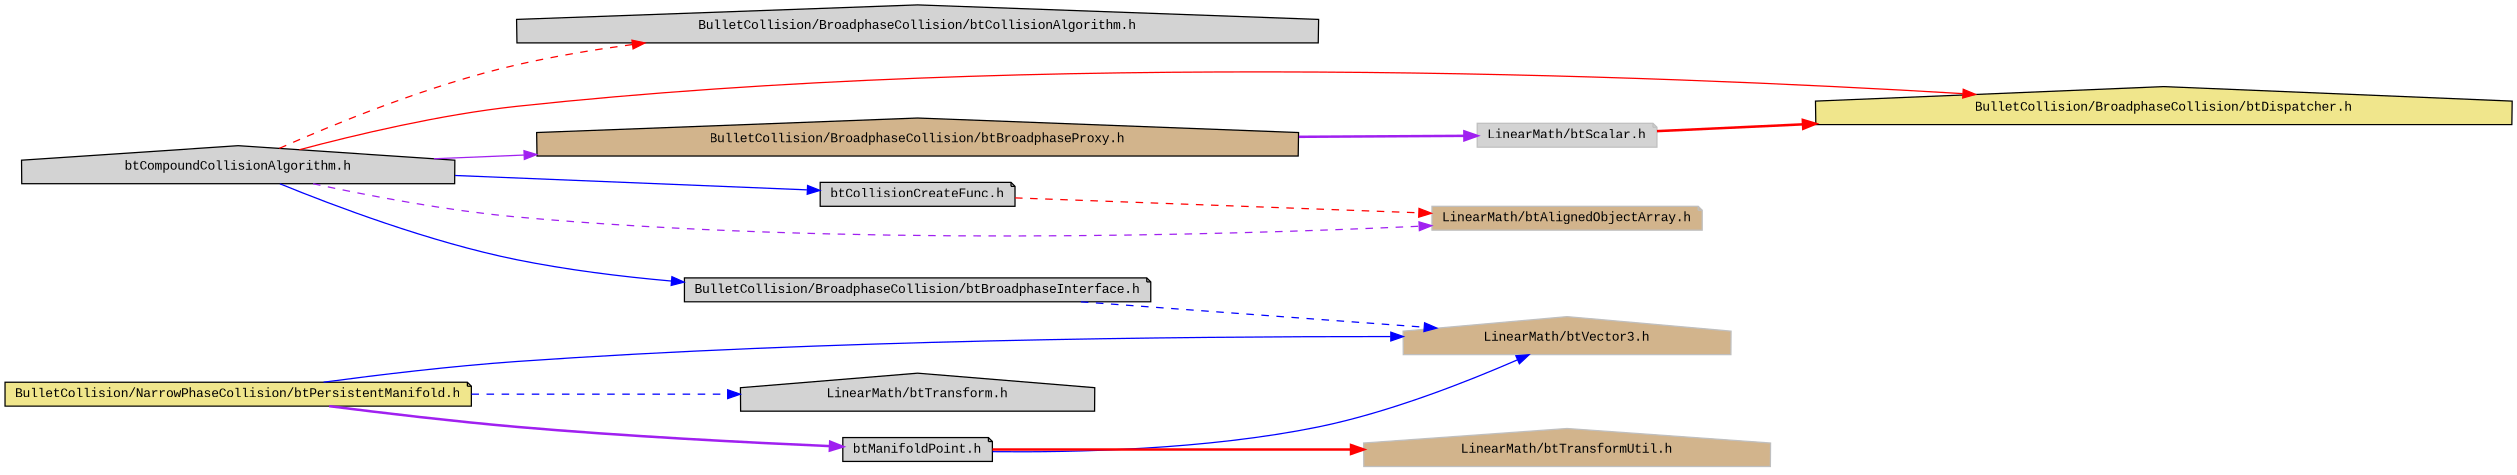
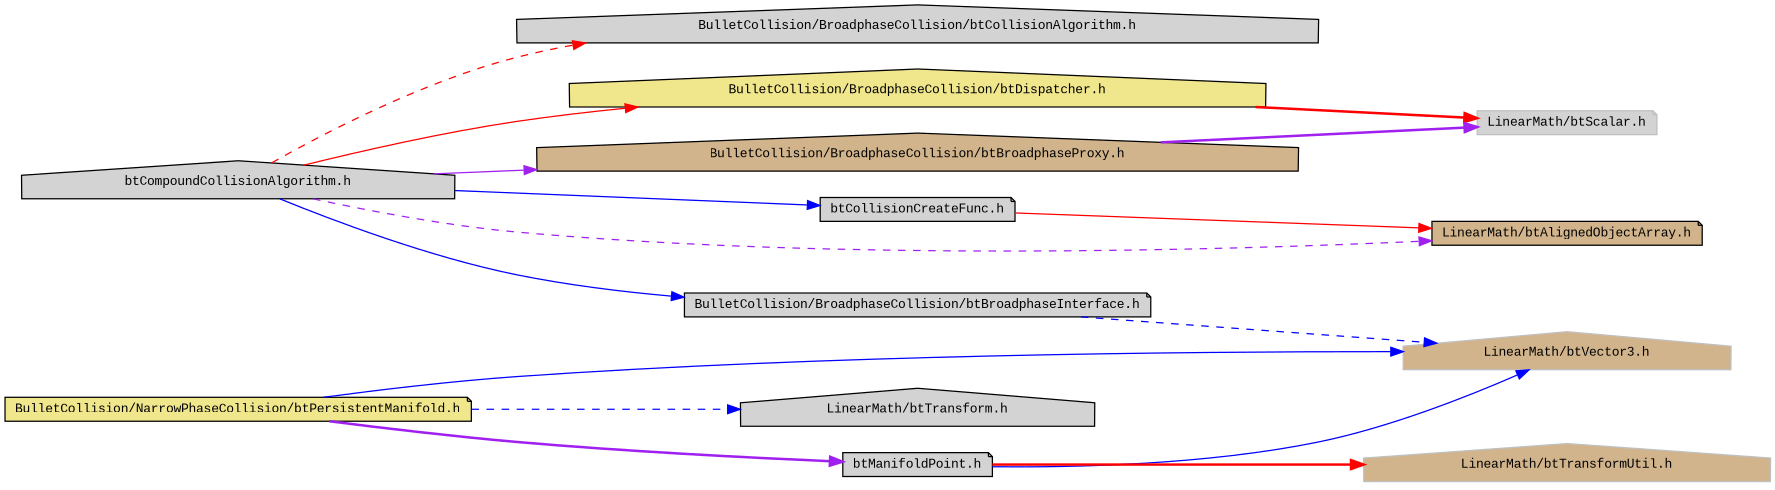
edge "LinearMath/btScalar.h" -> "BulletCollision/BroadphaseCollision/btDispatcher.h": reversed
edge "btCollisionCreateFunc.h" -> "LinearMath/btAlignedObjectArray.h": style dashed -> solid
node "LinearMath/btAlignedObjectArray.h": color grey75 -> black
